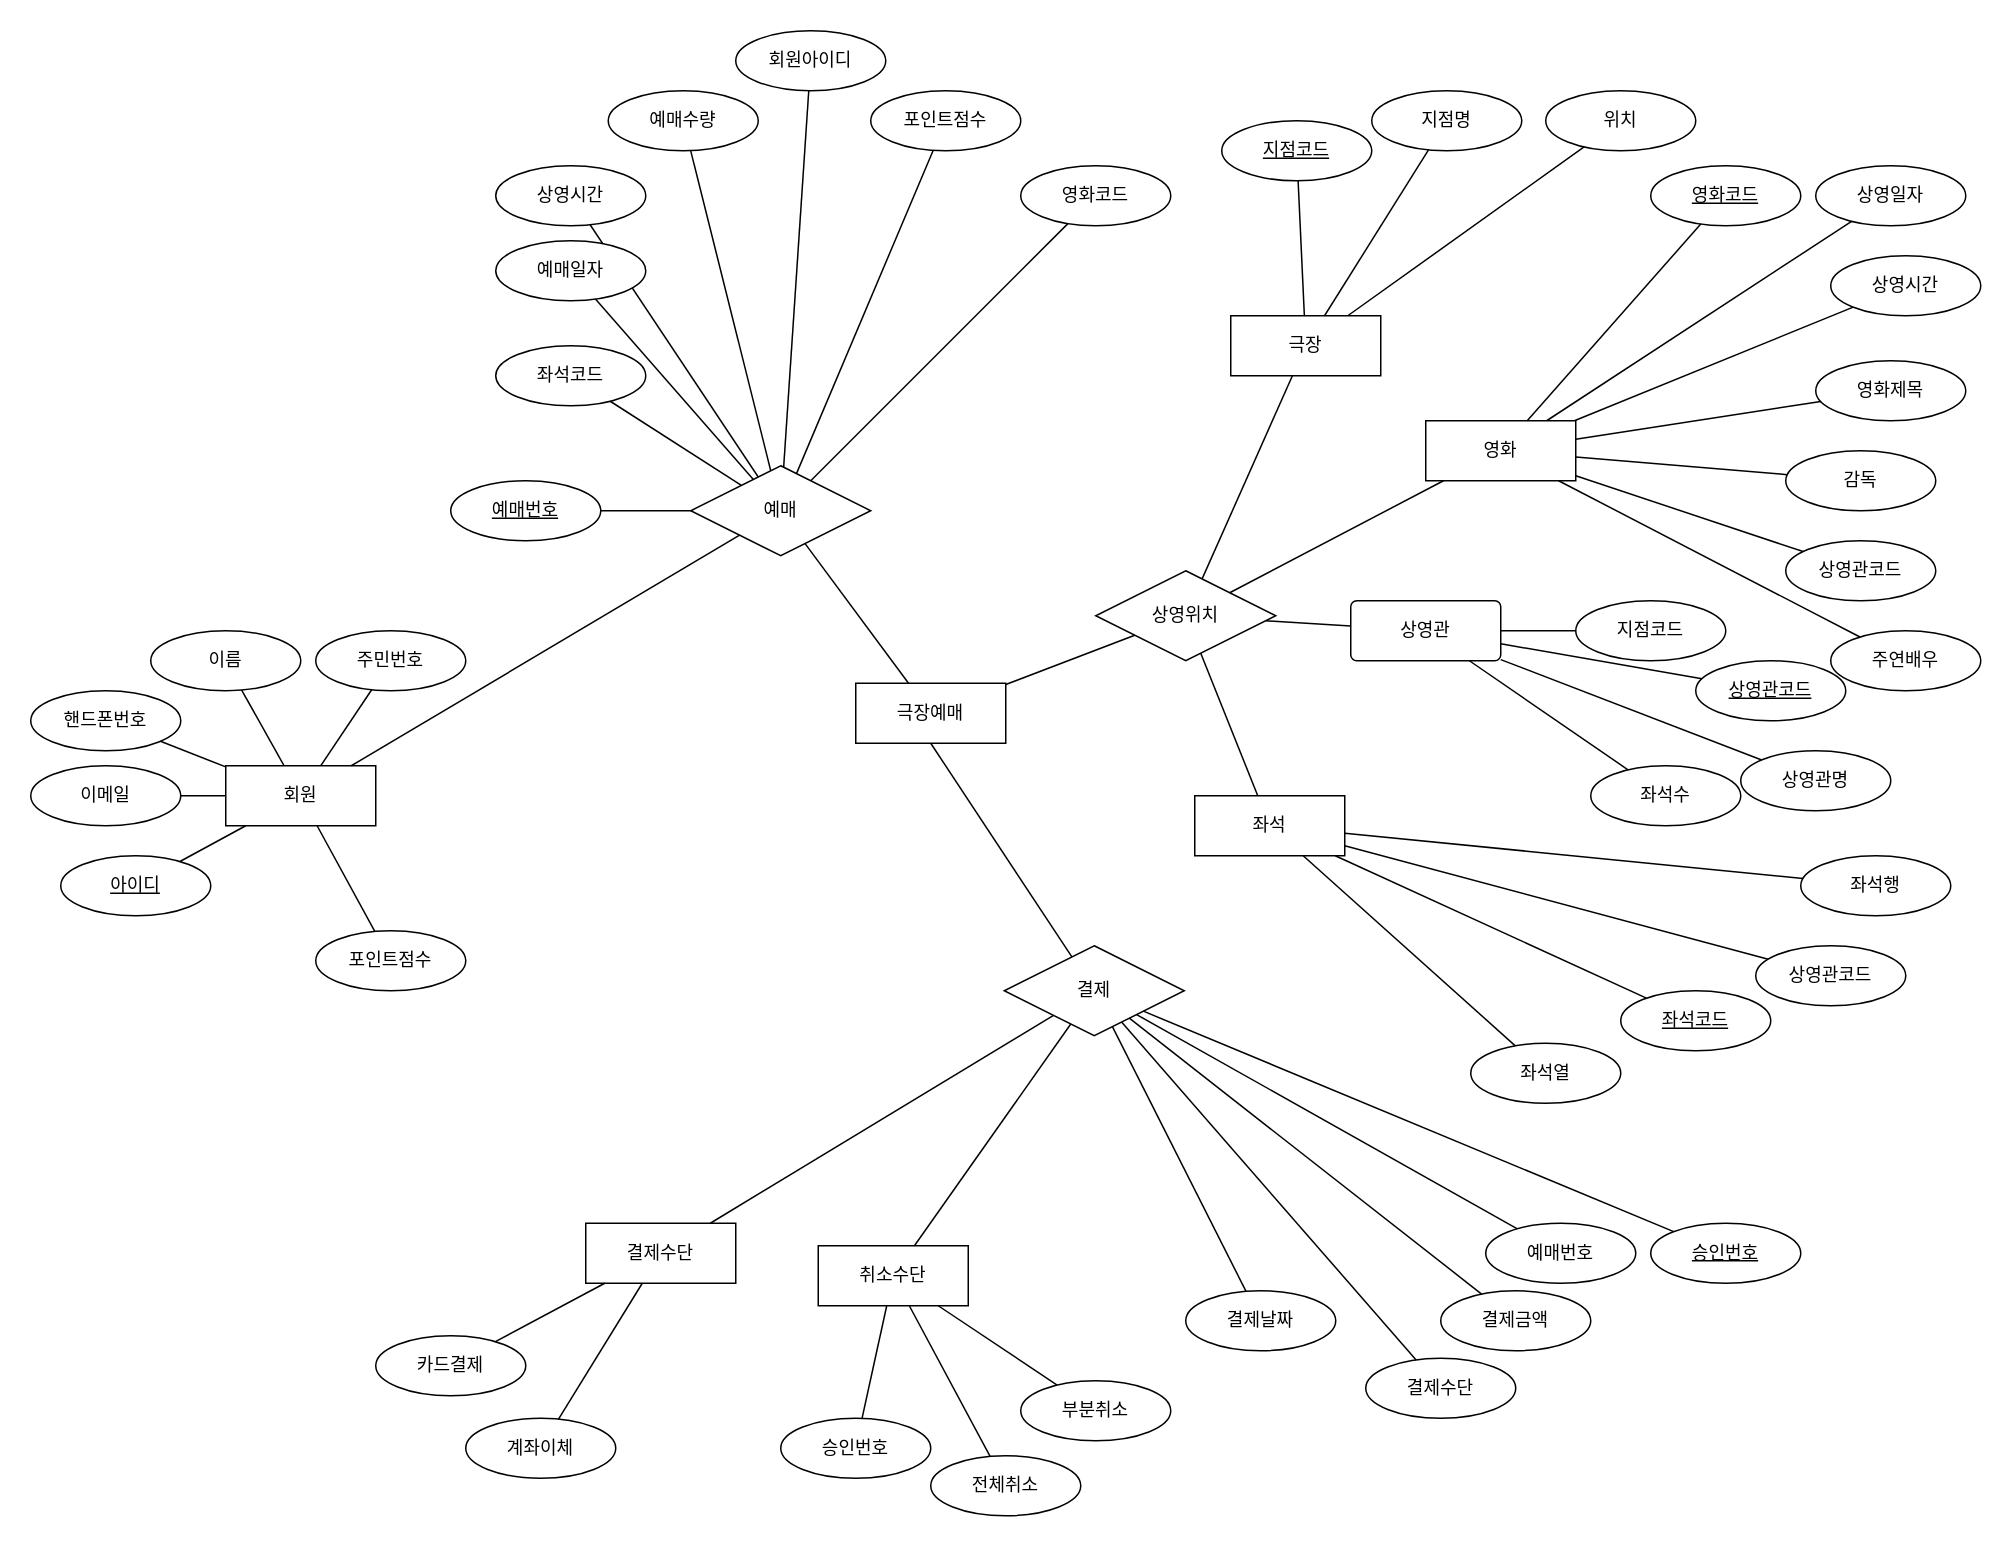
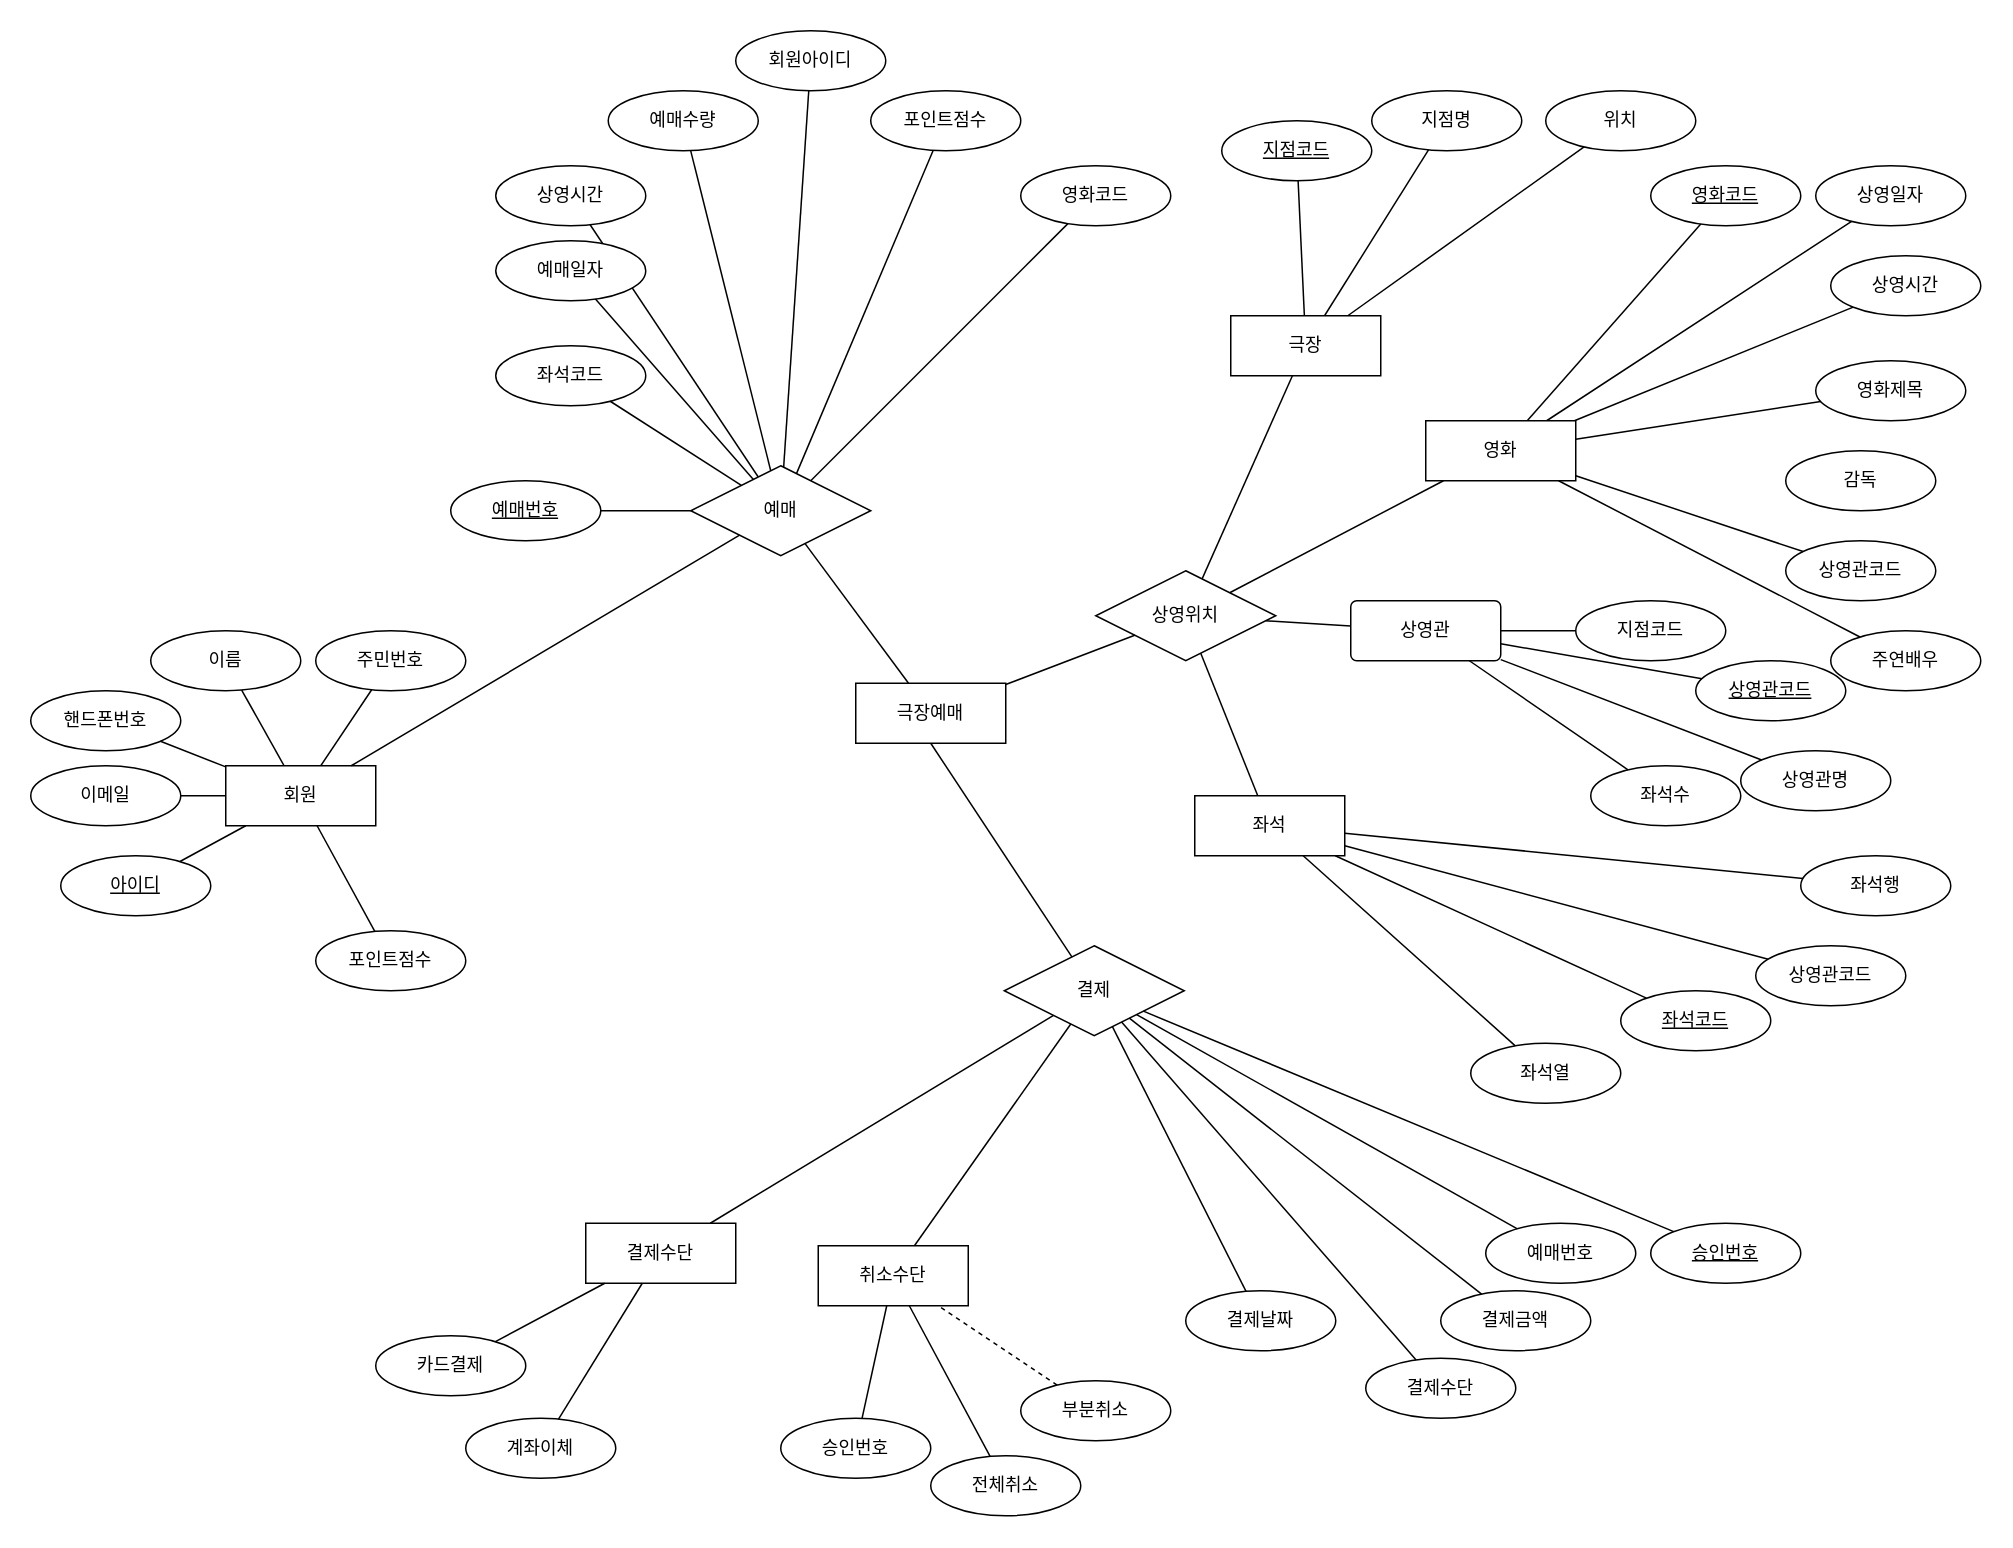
edge "영화" -- "감독": removed
edge "취소수단" -- "부분취소": style solid -> dashed
